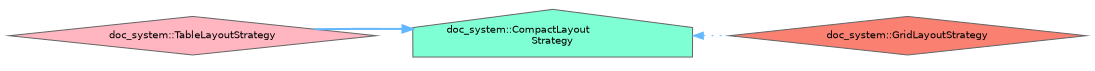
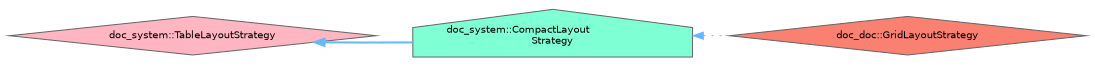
edge "doc_system::TableLayoutStrategy" -> "doc_system::CompactLayout Strategy": reversed
node "doc_system::GridLayoutStrategy": label "doc_system::GridLayoutStrategy" -> "doc_doc::GridLayoutStrategy"
